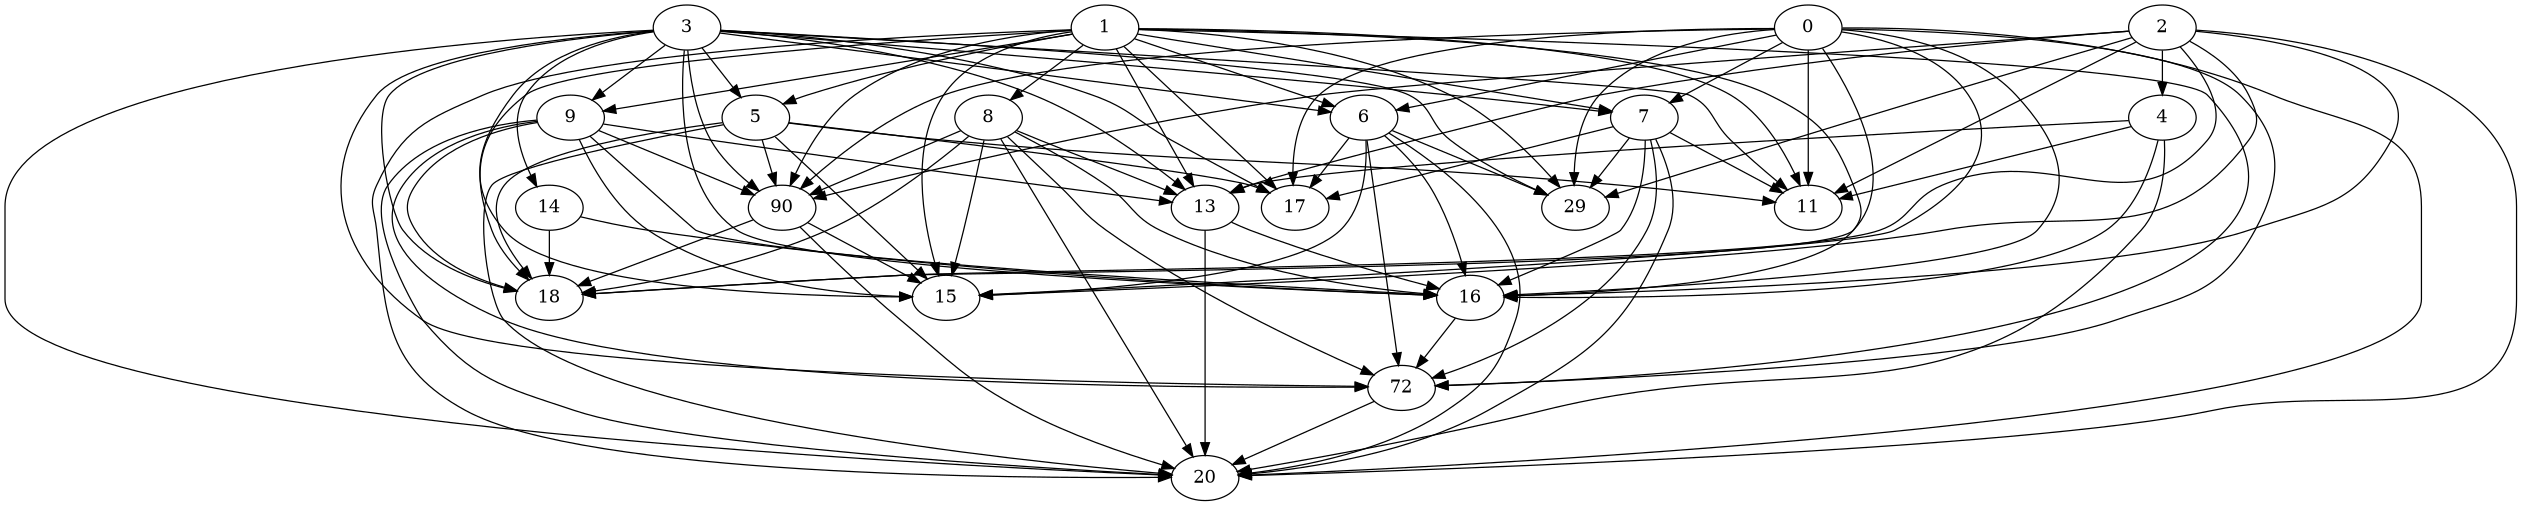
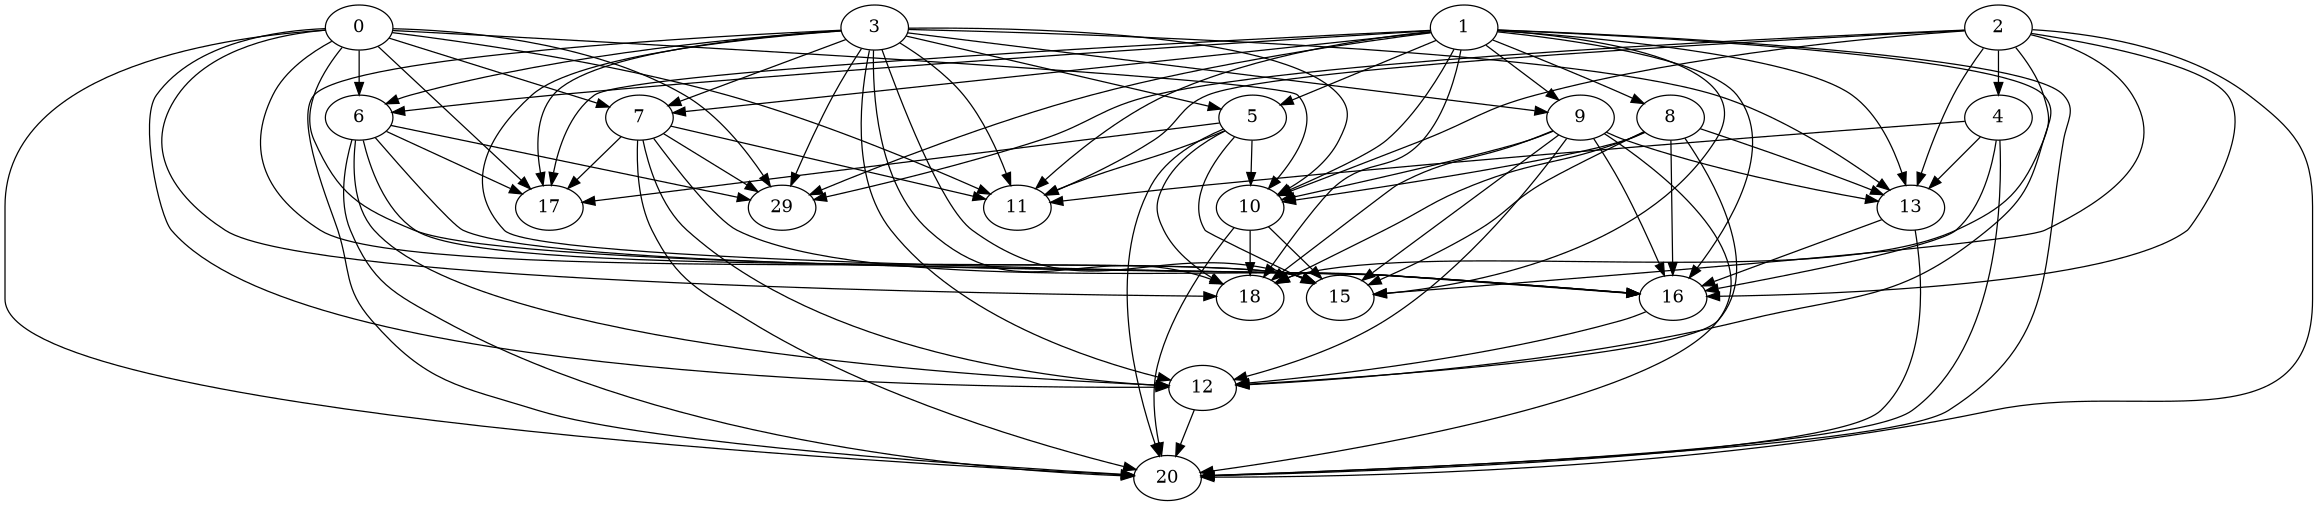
node "14": removed
node "90": label "90" -> "10"
edge "8" -> "20": removed
node "72": label "72" -> "12"
